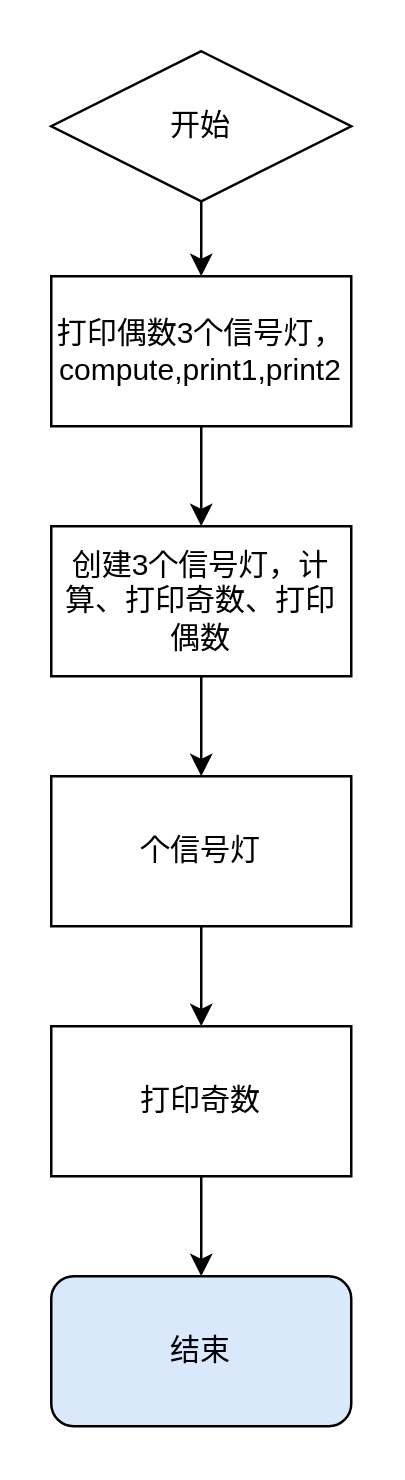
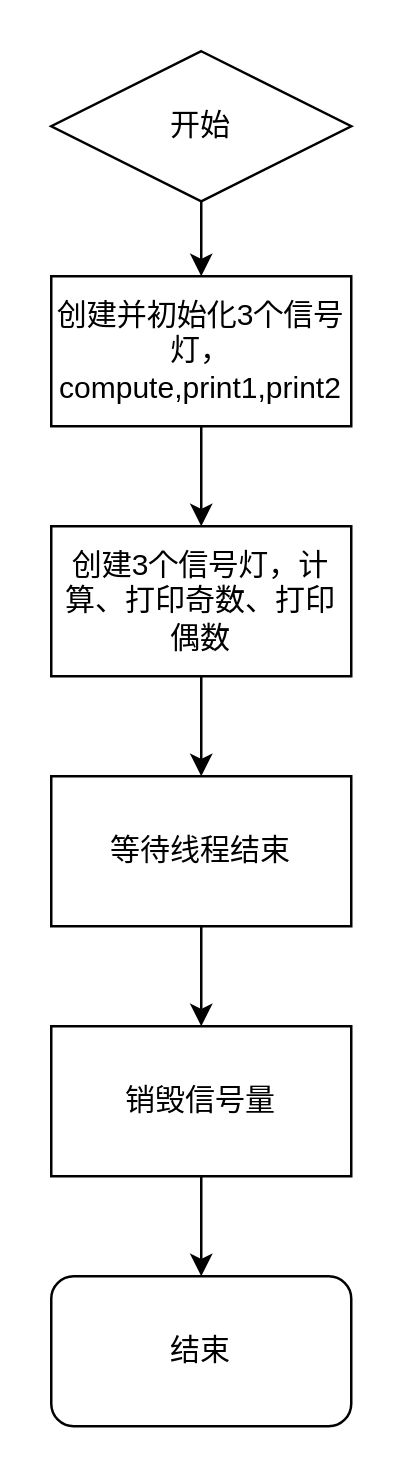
node "打印偶数3个信号灯，compute,print1,print2": label "打印偶数3个信号灯，compute,print1,print2" -> "创建并初始化3个信号灯，compute,print1,print2"
node "个信号灯": label "个信号灯" -> "等待线程结束"
node "打印奇数": label "打印奇数" -> "销毁信号量"
node "结束": fillcolor #dae8fc -> #ffffff
